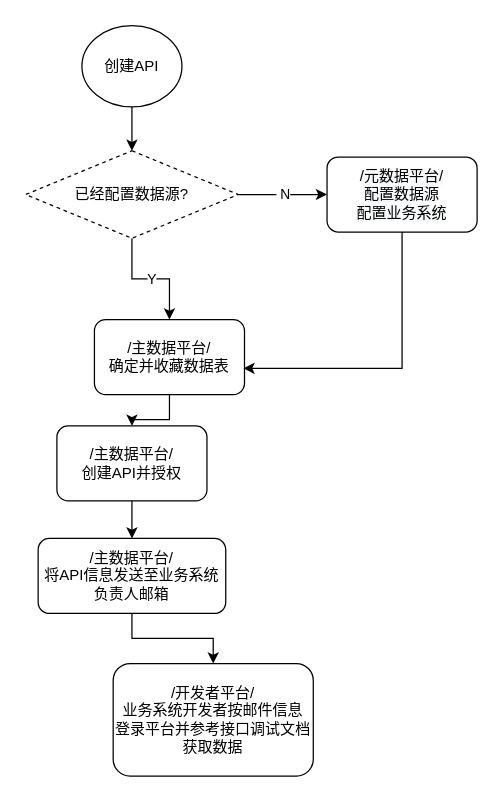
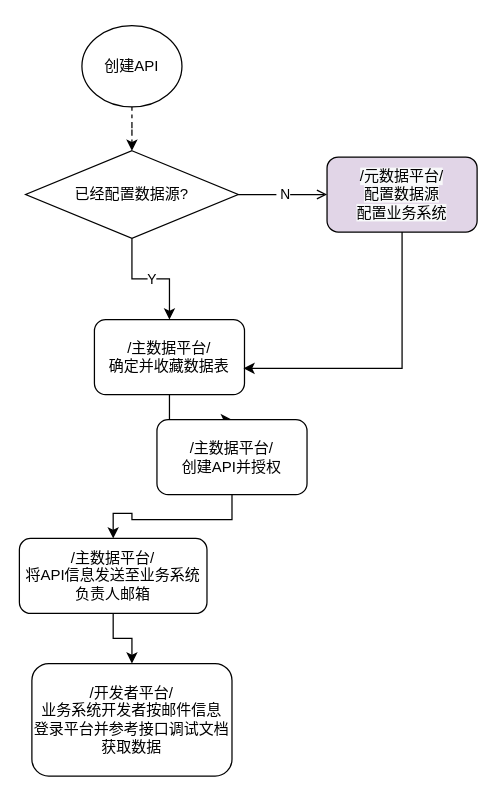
edge "创建API" -> "已经配置数据源?": style solid -> dashed
node "已经配置数据源?": style dashed -> solid
edge "已经配置数据源?" -> "/元数据平台/配置数据源配置业务系统": arrowhead classic -> open
node "/元数据平台/配置数据源配置业务系统": fillcolor #ffffff -> #e1d5e7
node "/主数据平台/ 创建API并授权": moved (132, 463) -> (232, 457)
node "/主数据平台/ 将API信息发送至业务系统负责人邮箱": moved (132, 576) -> (113, 576)
node "/开发者平台/ 业务系统开发者按邮件信息 登录平台并参考接口调试文档获取数据": moved (213, 719) -> (132, 719)
